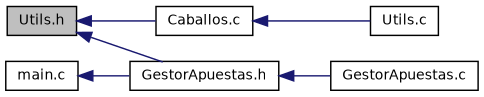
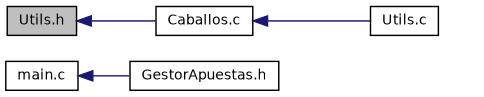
edge "GestorApuestas.h" -> "Utils.h": removed
node "GestorApuestas.c": removed
